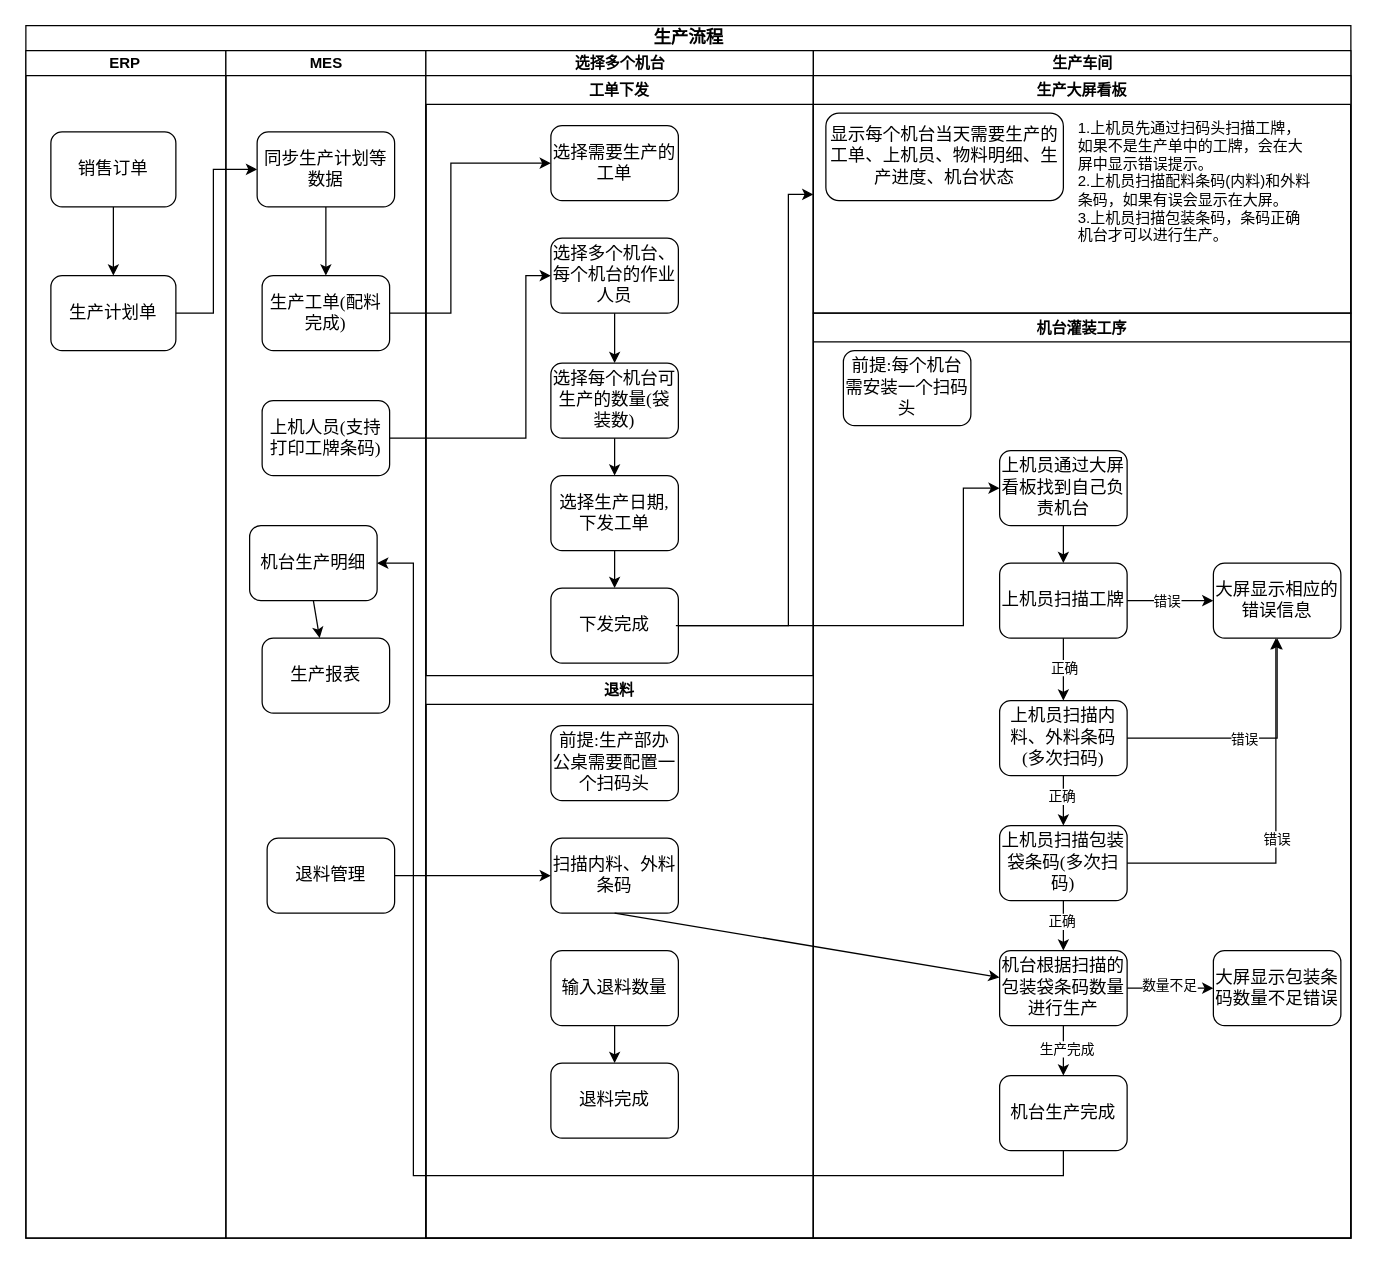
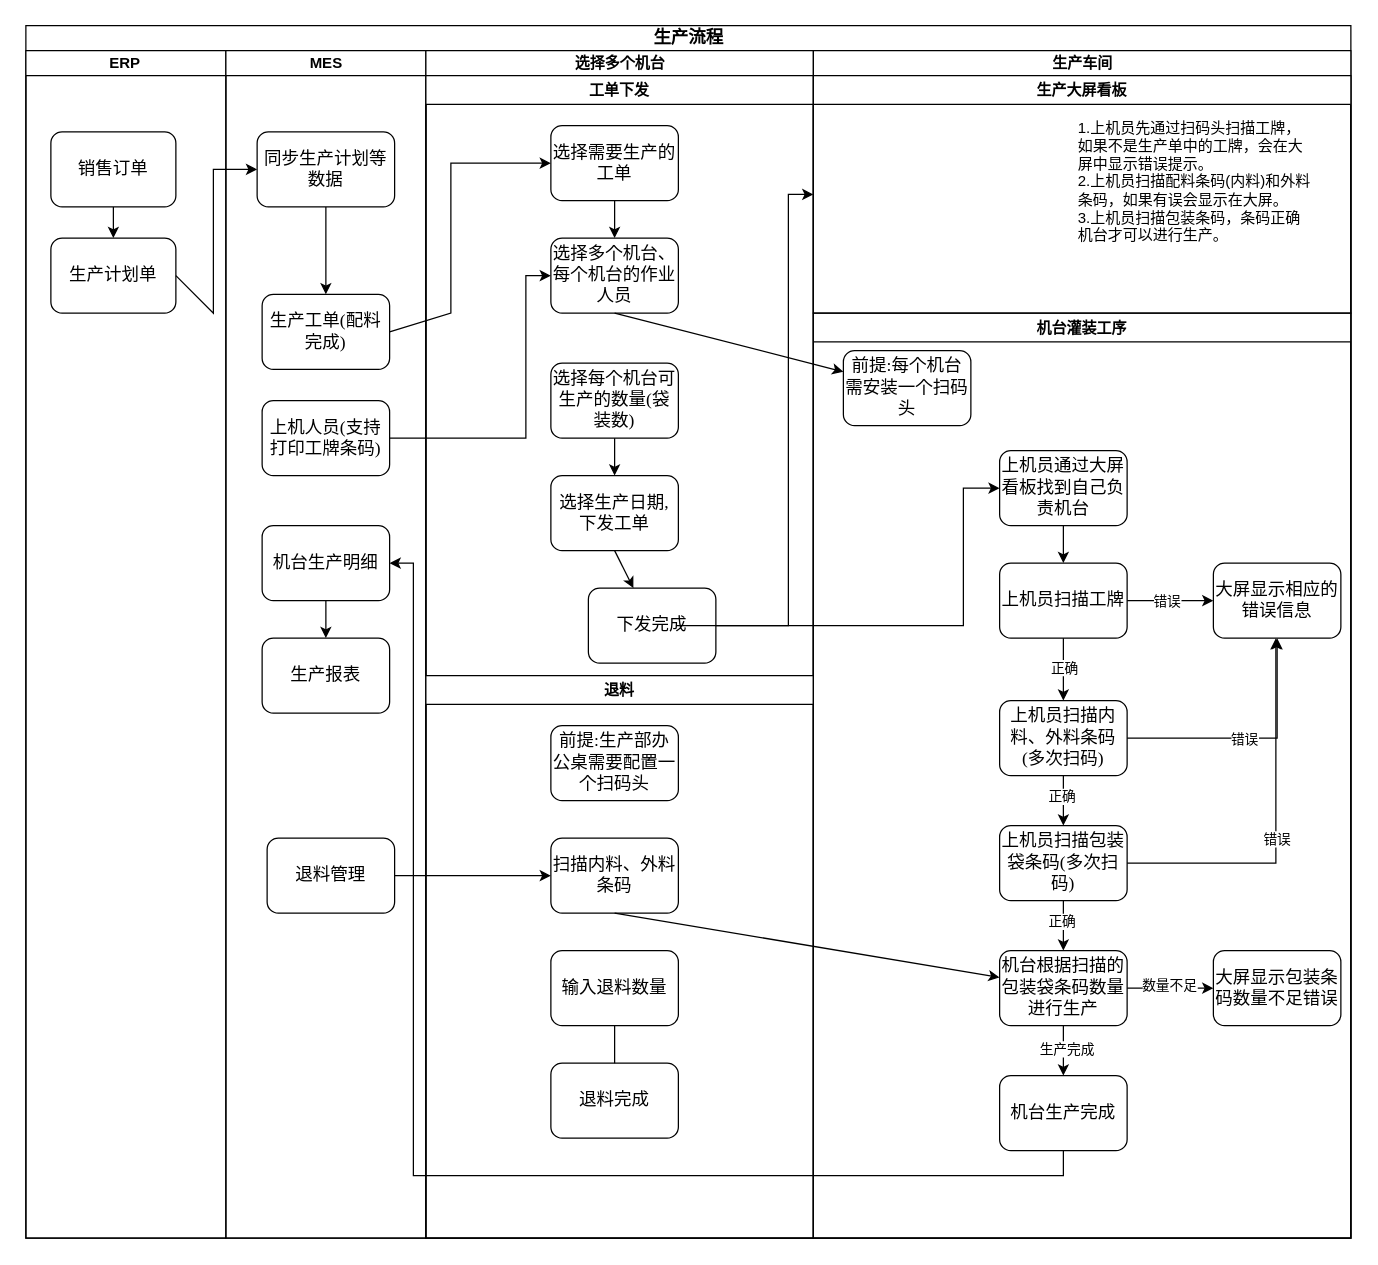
node "显示每个机台当天需要生产的工单、上机员、物料明细、生产进度、机台状态": removed
edge "选择需要生产的工单" -> "选择多个机台、每个机台的作业人员": added
node "生产计划单": moved (113, 313) -> (113, 276)
node "生产工单(配料完成)": moved (326, 313) -> (326, 332)
edge "选择多个机台、每个机台的作业人员" -> "选择每个机台可生产的数量(袋装数)": now "选择多个机台、每个机台的作业人员" -> "前提:每个机台需安装一个扫码头"
node "机台生产明细": moved (313, 563) -> (326, 563)
node "下发完成": moved (614, 626) -> (652, 626)
edge "输入退料数量" -> "退料完成": arrowhead classic -> none
